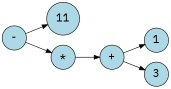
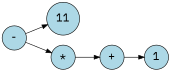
node "3": removed
